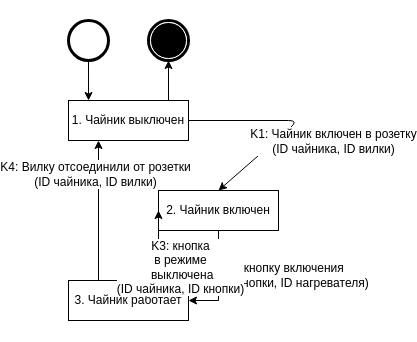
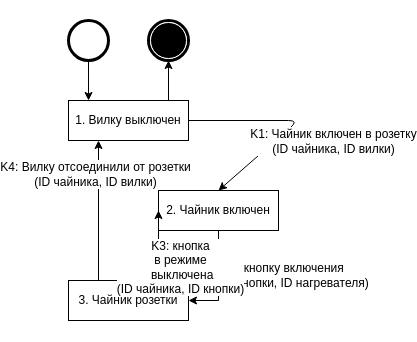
node "1. Чайник выключен": label "1. Чайник выключен" -> "1. Вилку выключен"
node "3. Чайник работает": label "3. Чайник работает" -> "3. Чайник розетки"
